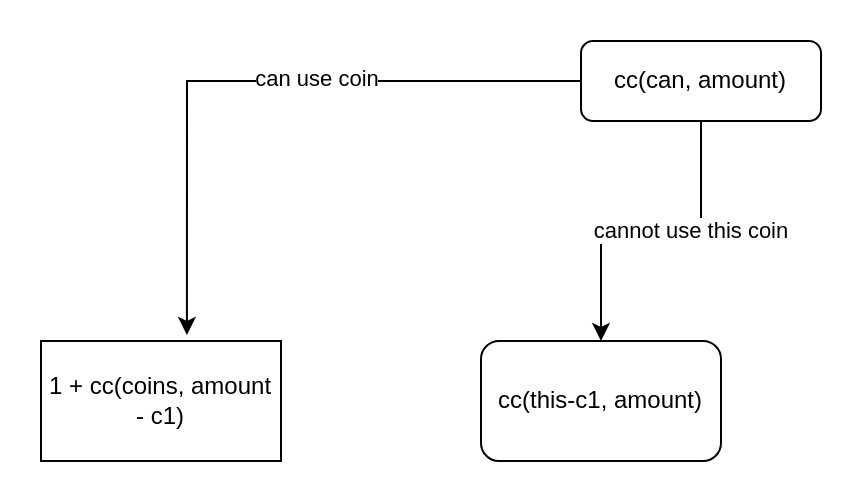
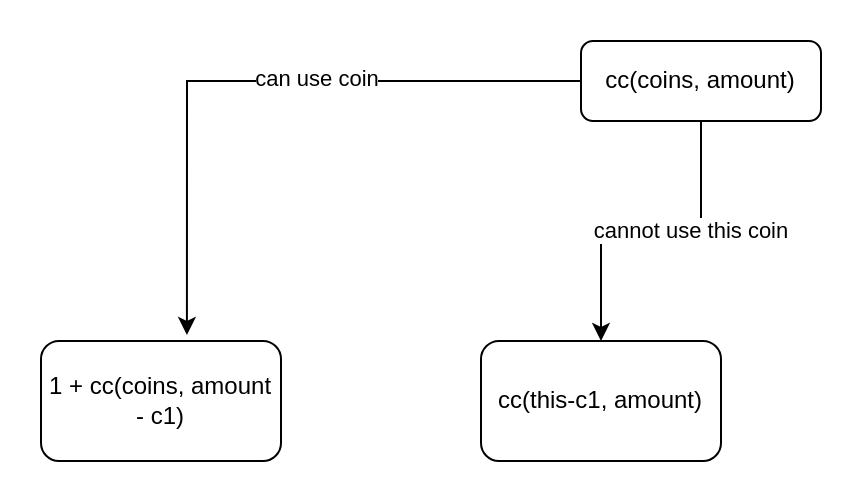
node "cc(can, amount)": label "cc(can, amount)" -> "cc(coins, amount)"
node "1 + cc(coins, amount - c1)": shape rectangle -> rounded rectangle
